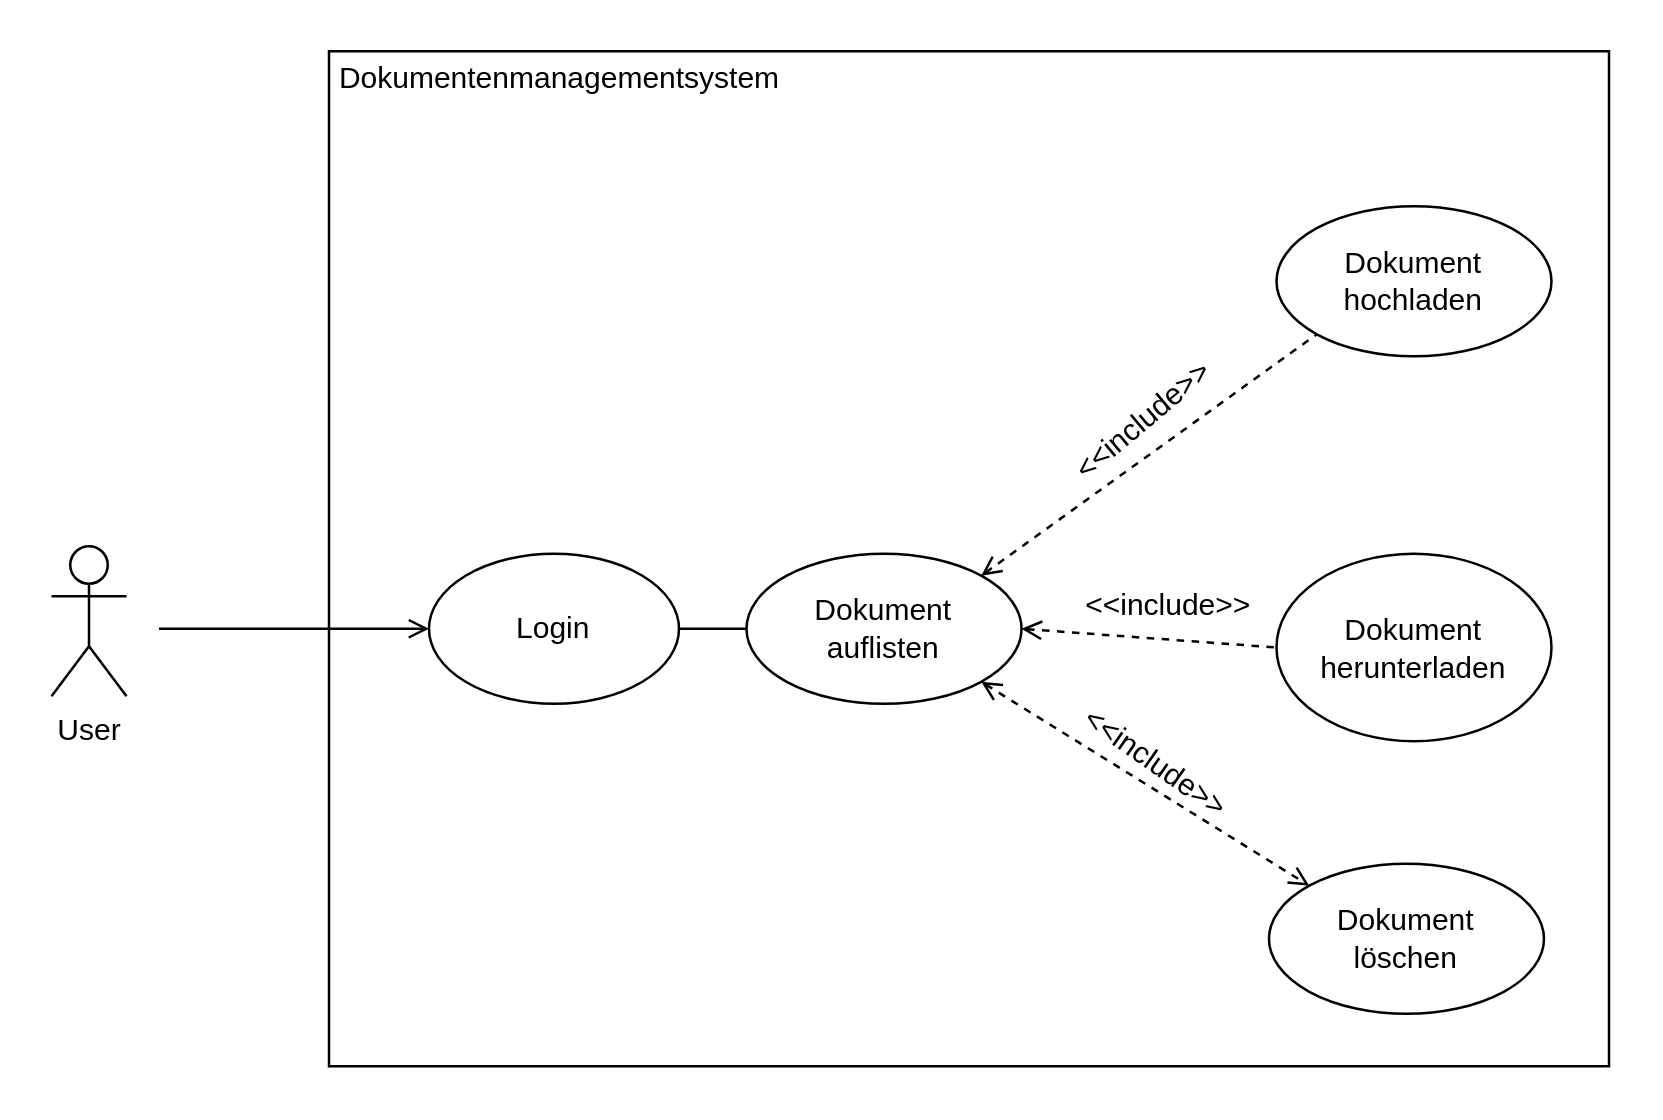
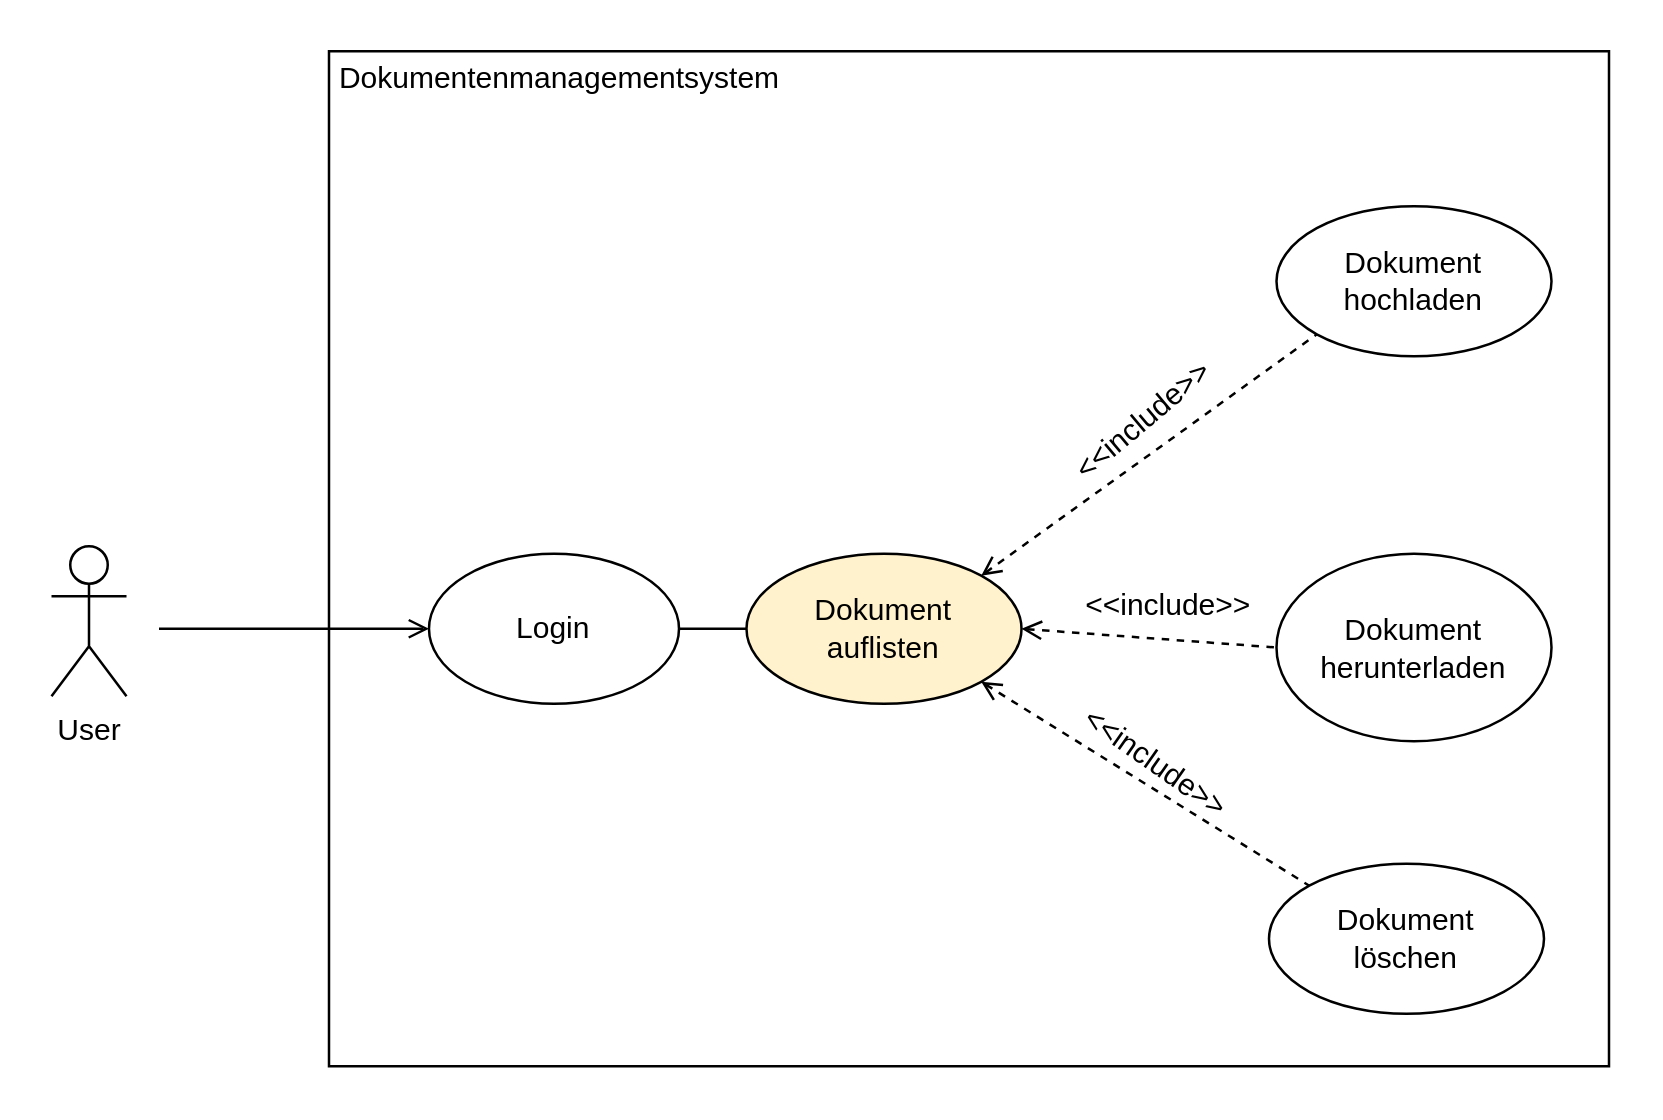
node "Dokument auflisten": fillcolor #ffffff -> #fff2cc
edge "Dokument auflisten" -- "Dokument löschen": arrowhead open -> none
